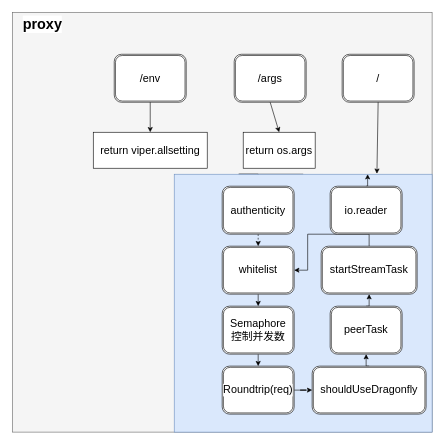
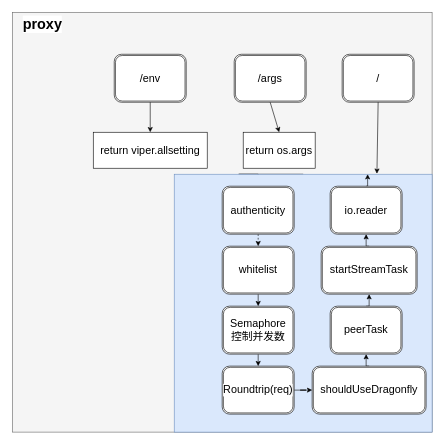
edge "startStreamTask" -> "whitelist": now "startStreamTask" -> "io.reader"
